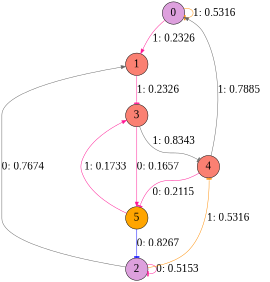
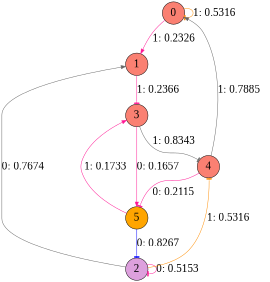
node "0": fillcolor plum -> salmon
edge "1" -> "3": label "1: 0.2326   " -> "1: 0.2366   "
